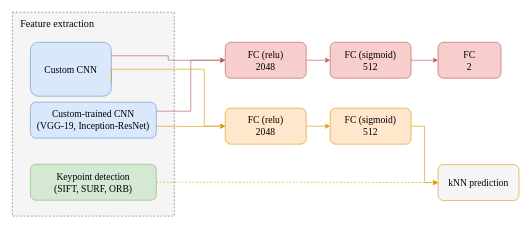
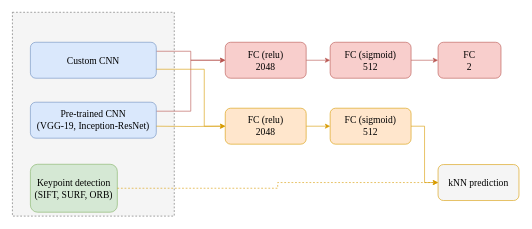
node "Feature extraction": removed
node "Custom CNN": size 81x54 -> 126x36
node "Custom-trained CNN (VGG-19, Inception-ResNet)": label "Custom-trained CNN (VGG-19, Inception-ResNet)" -> "Pre-trained CNN (VGG-19, Inception-ResNet)"
node "Keypoint detection (SIFT, SURF, ORB)": size 126x36 -> 87x48
